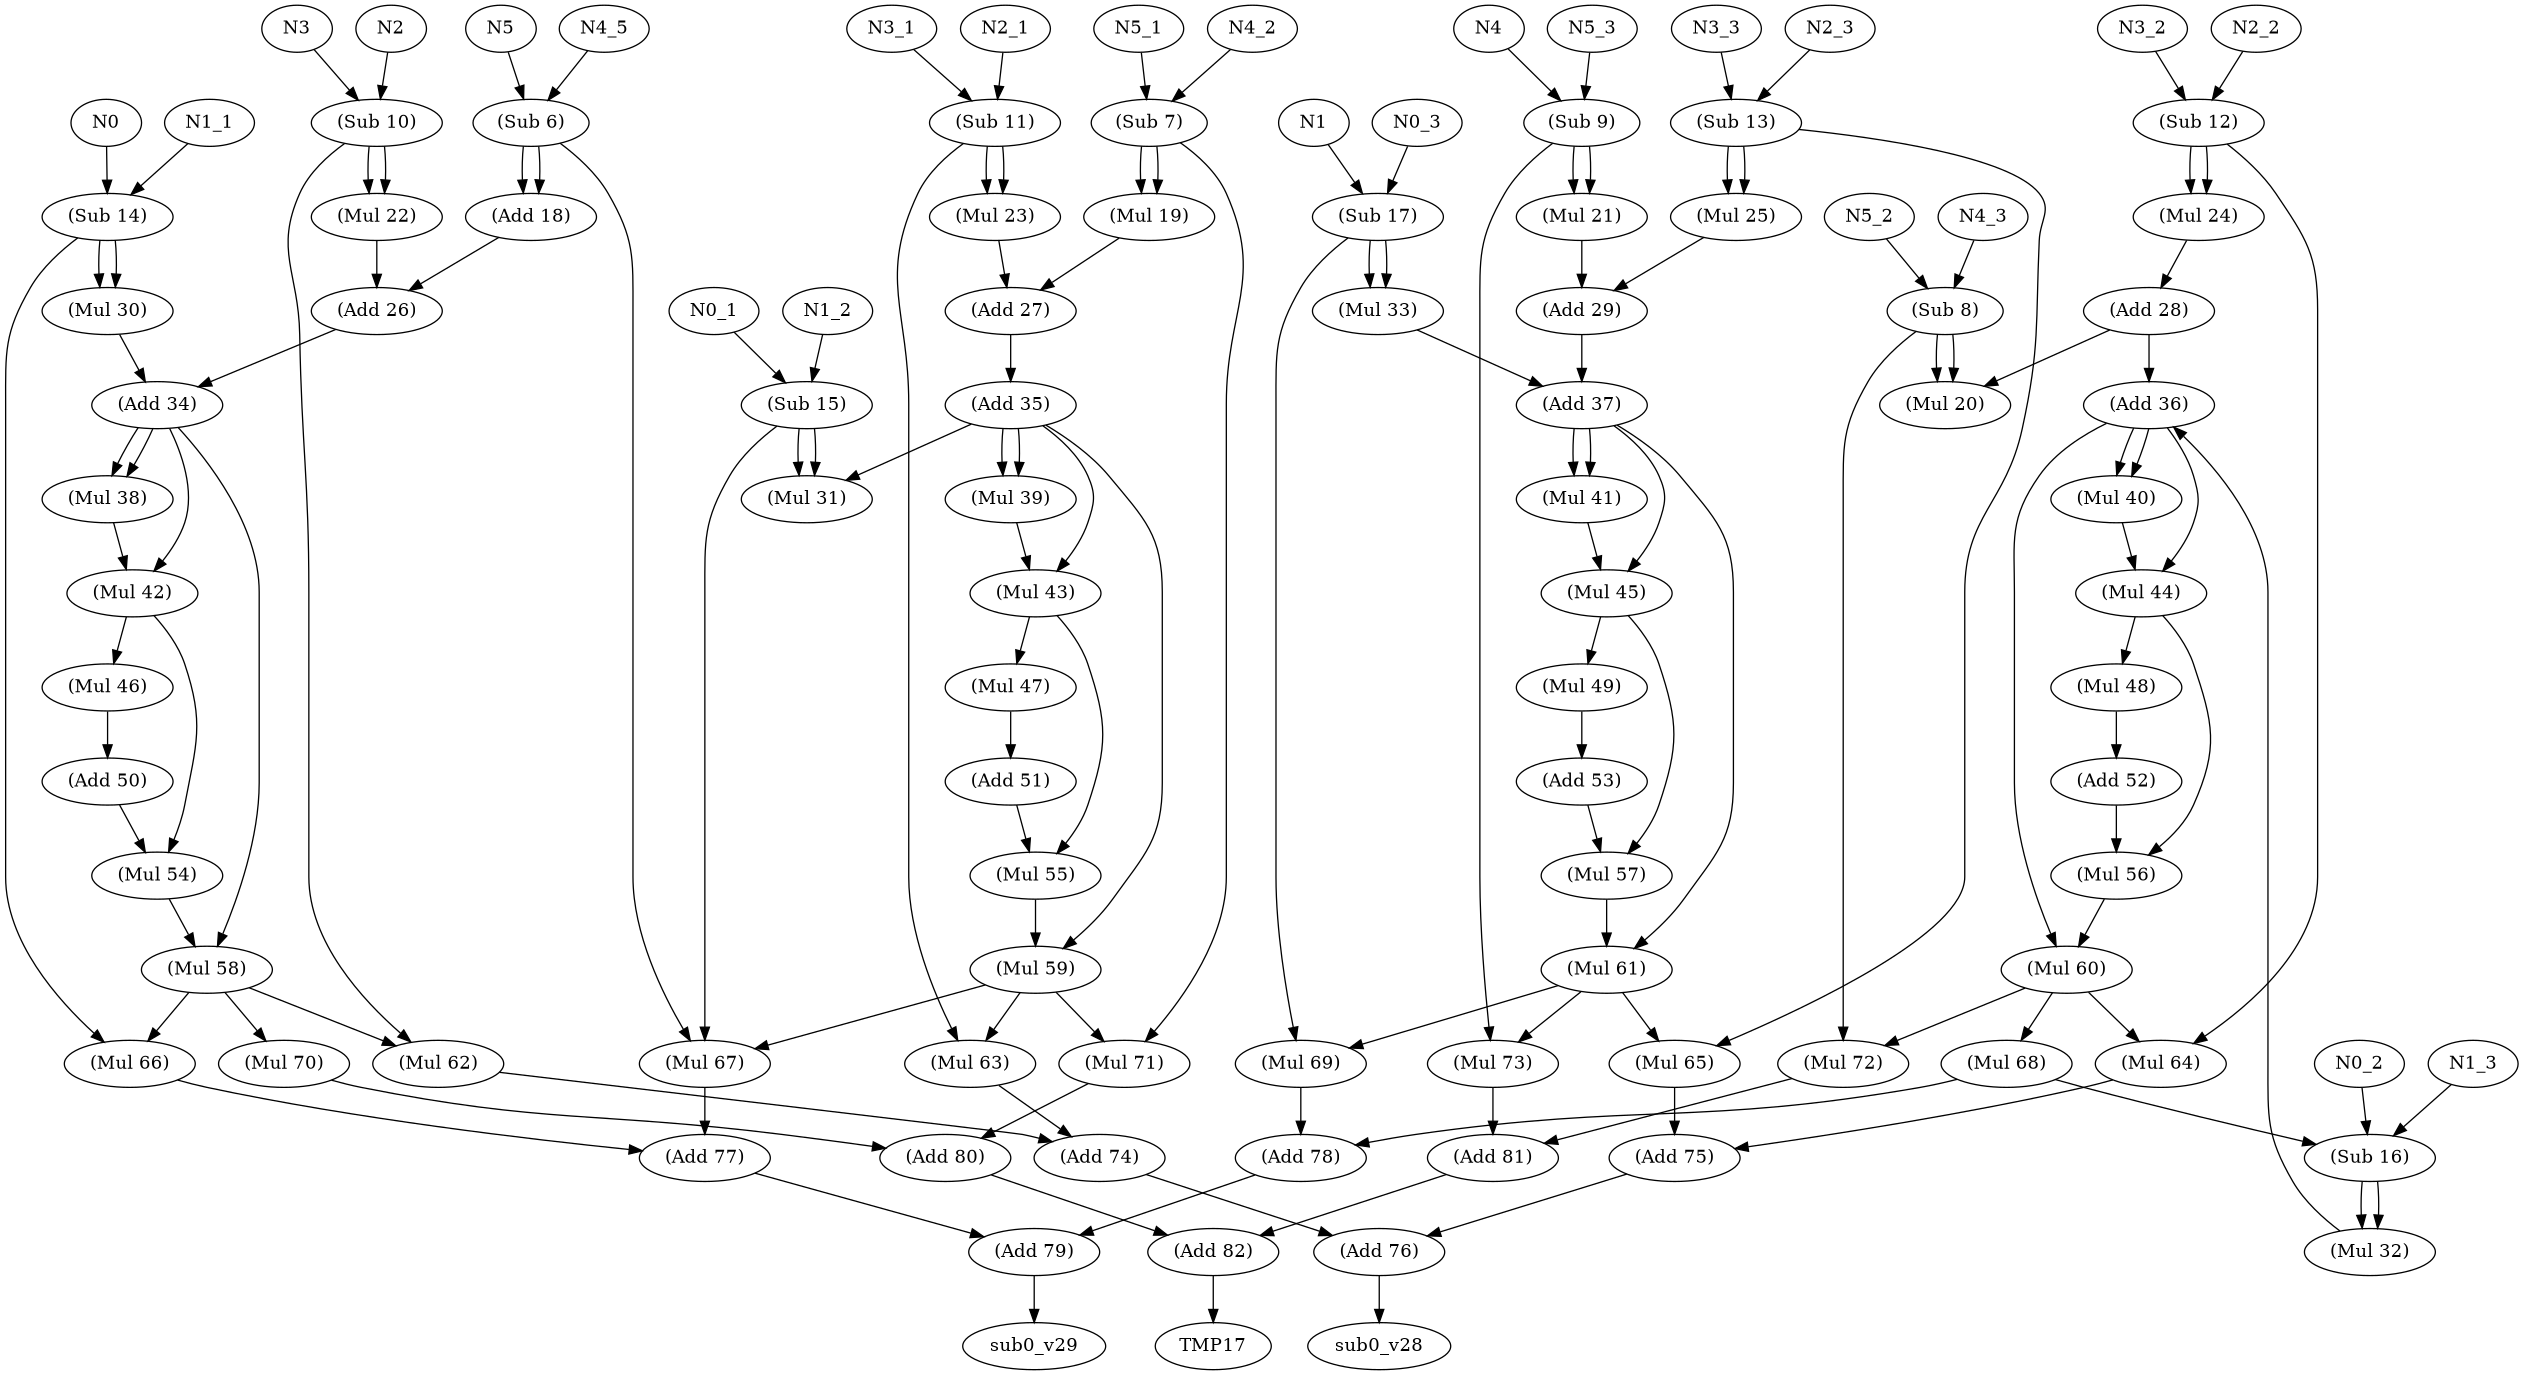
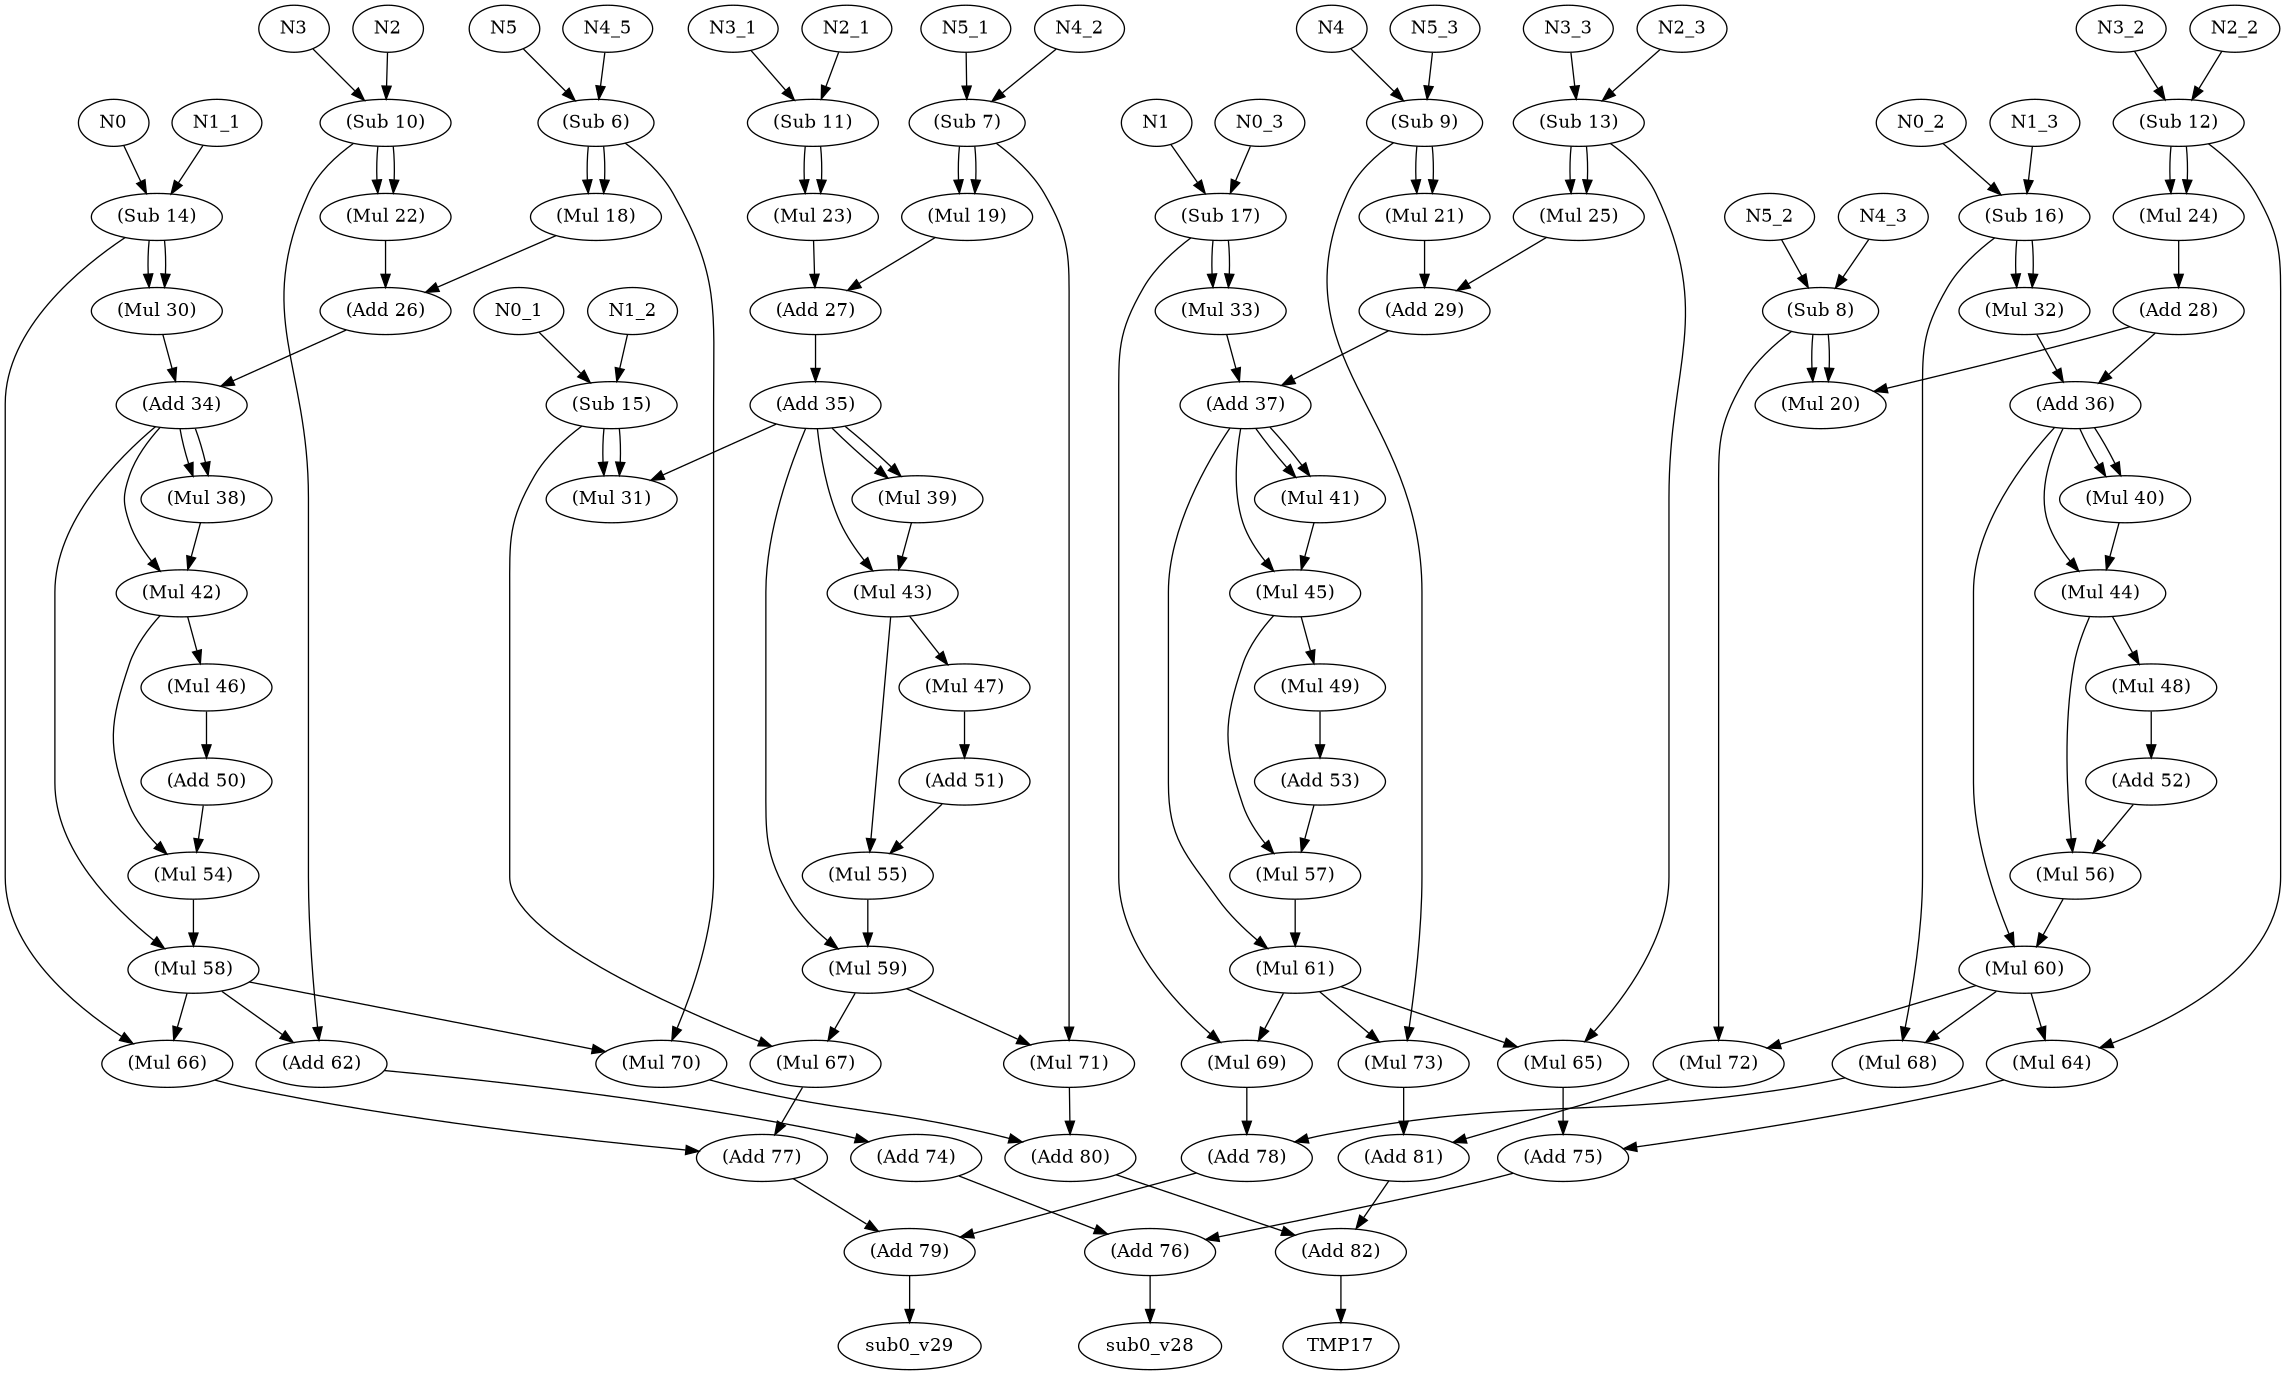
node "(Add 18)": label "(Add 18)" -> "(Mul 18)"
edge "(Sub 6)" -> "(Mul 67)": now "(Sub 6)" -> "(Mul 70)"
node "(Mul 62)": label "(Mul 62)" -> "(Add 62)"
node "(Mul 63)": removed
edge "(Mul 68)" -> "(Sub 16)": reversed
